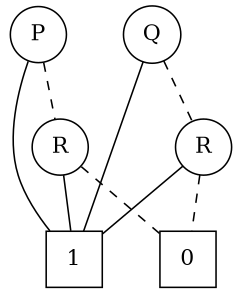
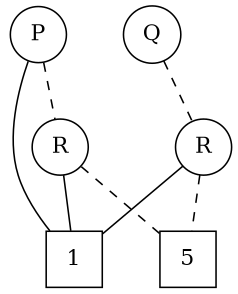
edge "Q" -- "1": removed
node "0": label "0" -> "5"
